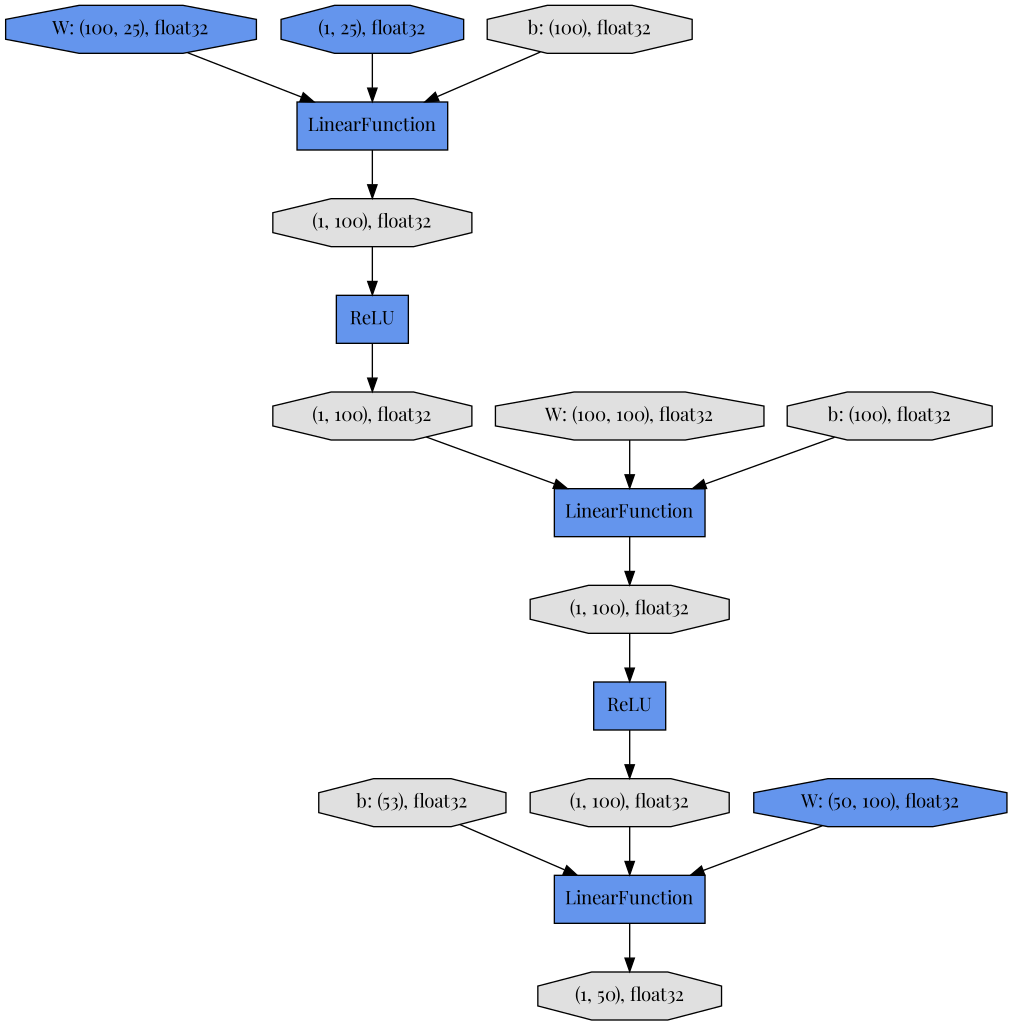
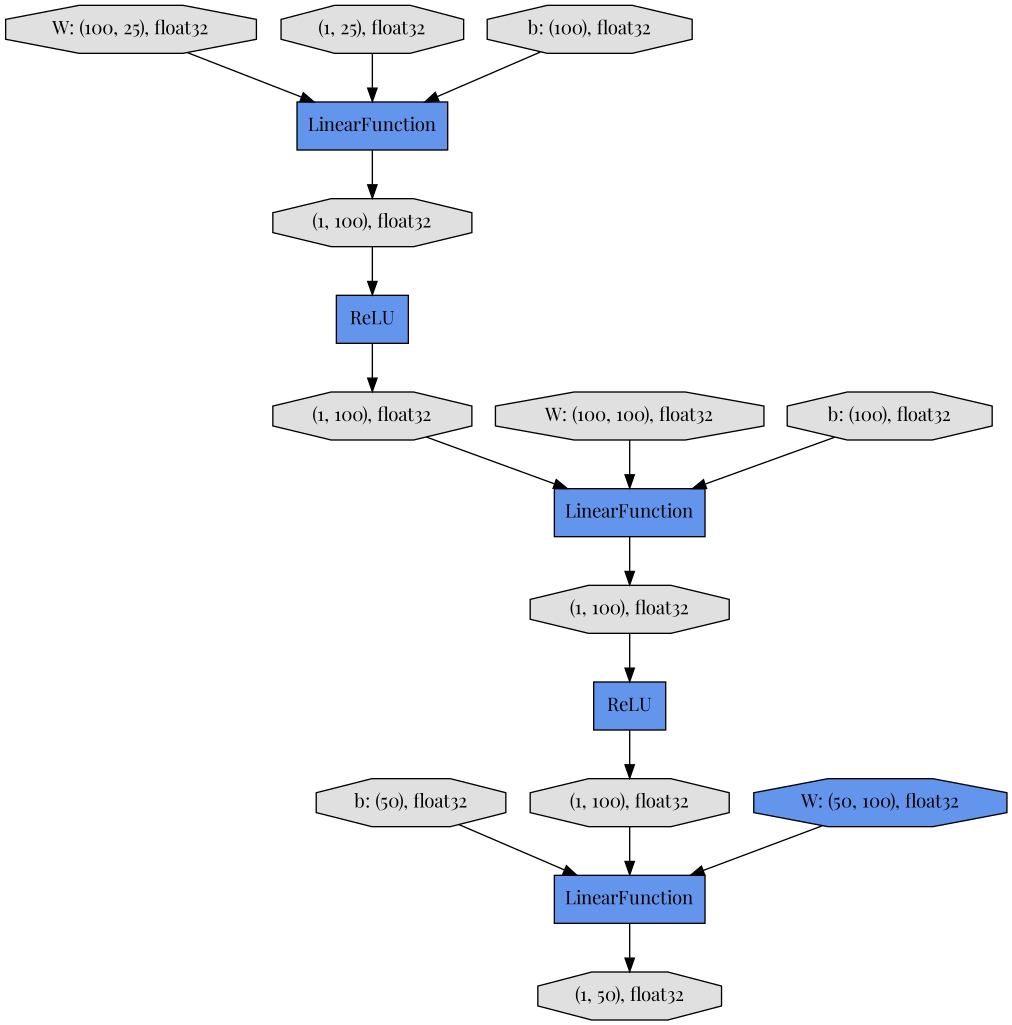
node "W: (100, 25), float32": fillcolor #6495ed -> #e0e0e0
node "(1, 25), float32": fillcolor #6495ed -> #e0e0e0
node "b: (53), float32": label "b: (53), float32" -> "b: (50), float32"
